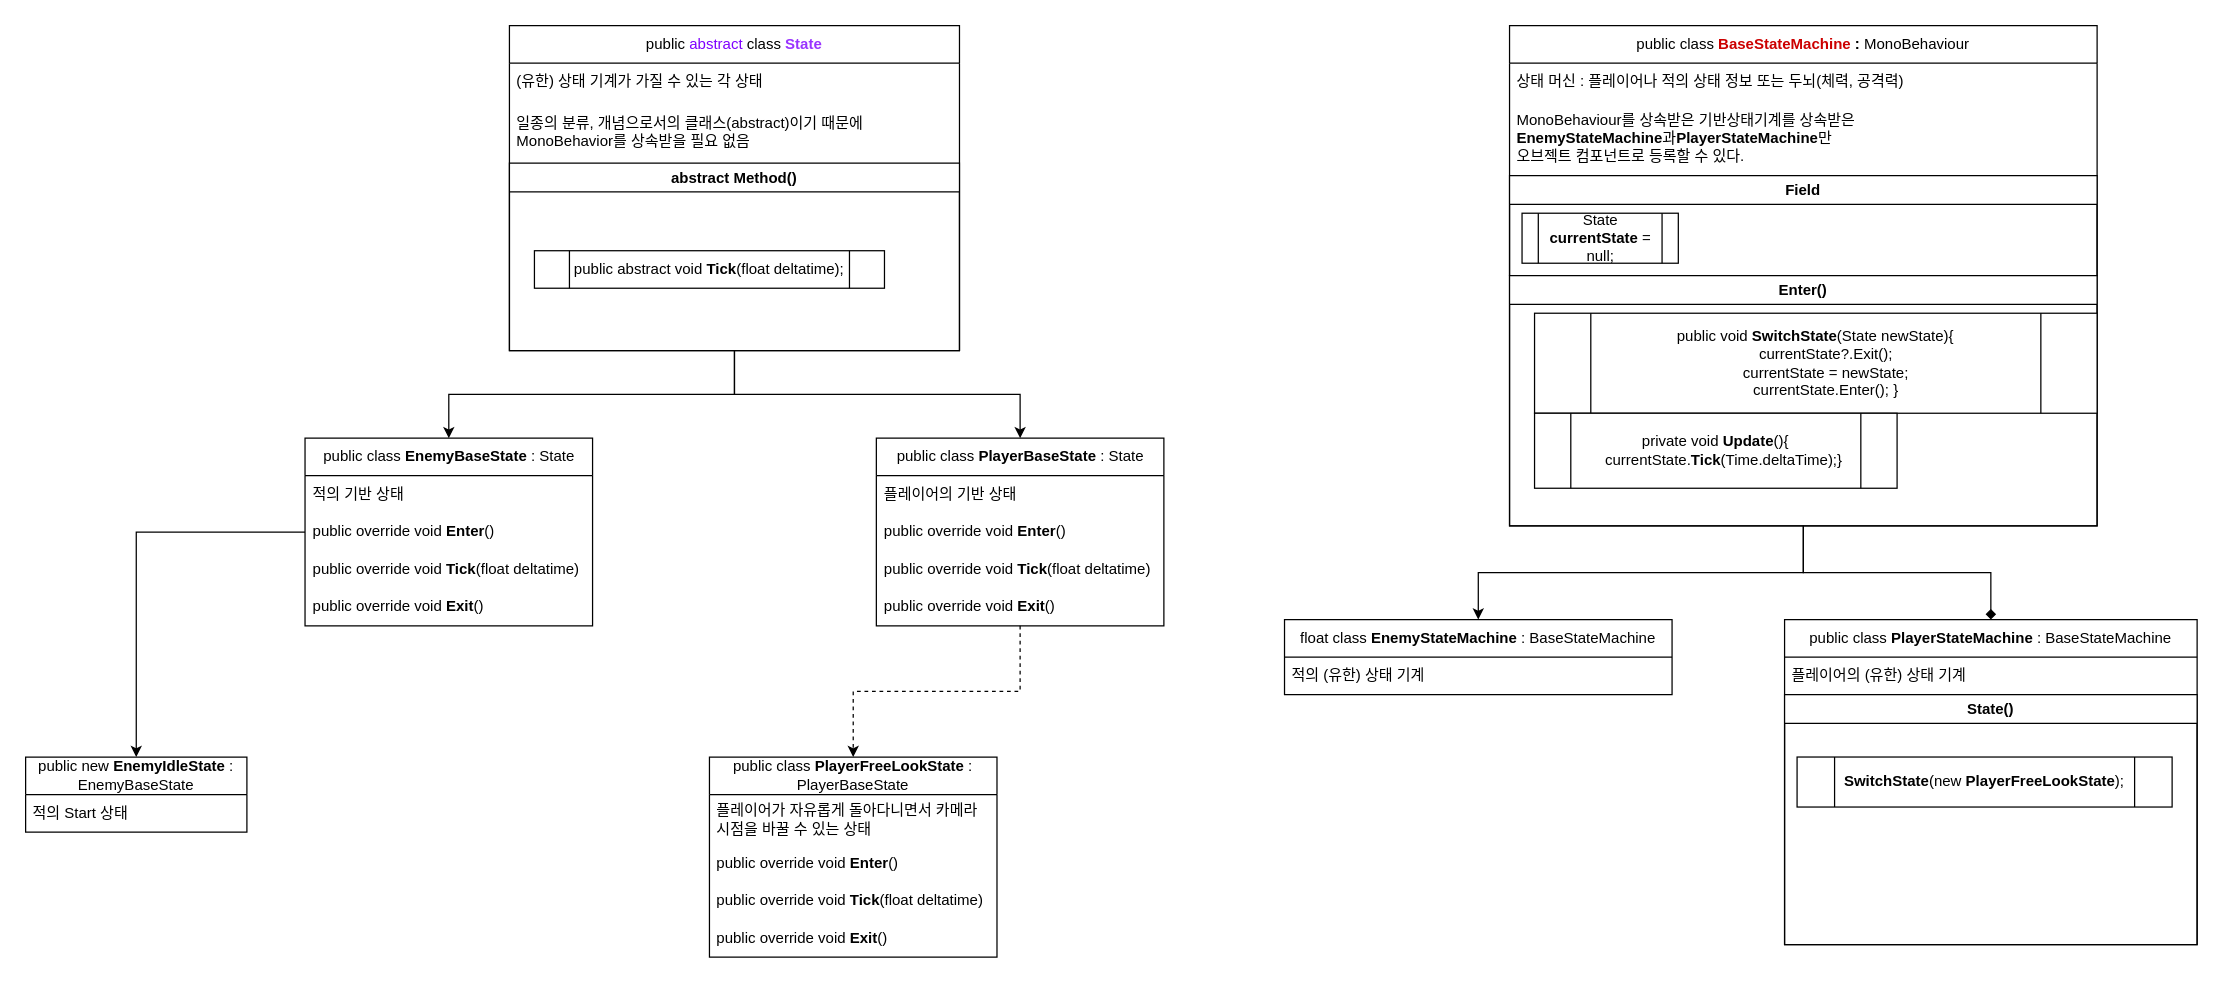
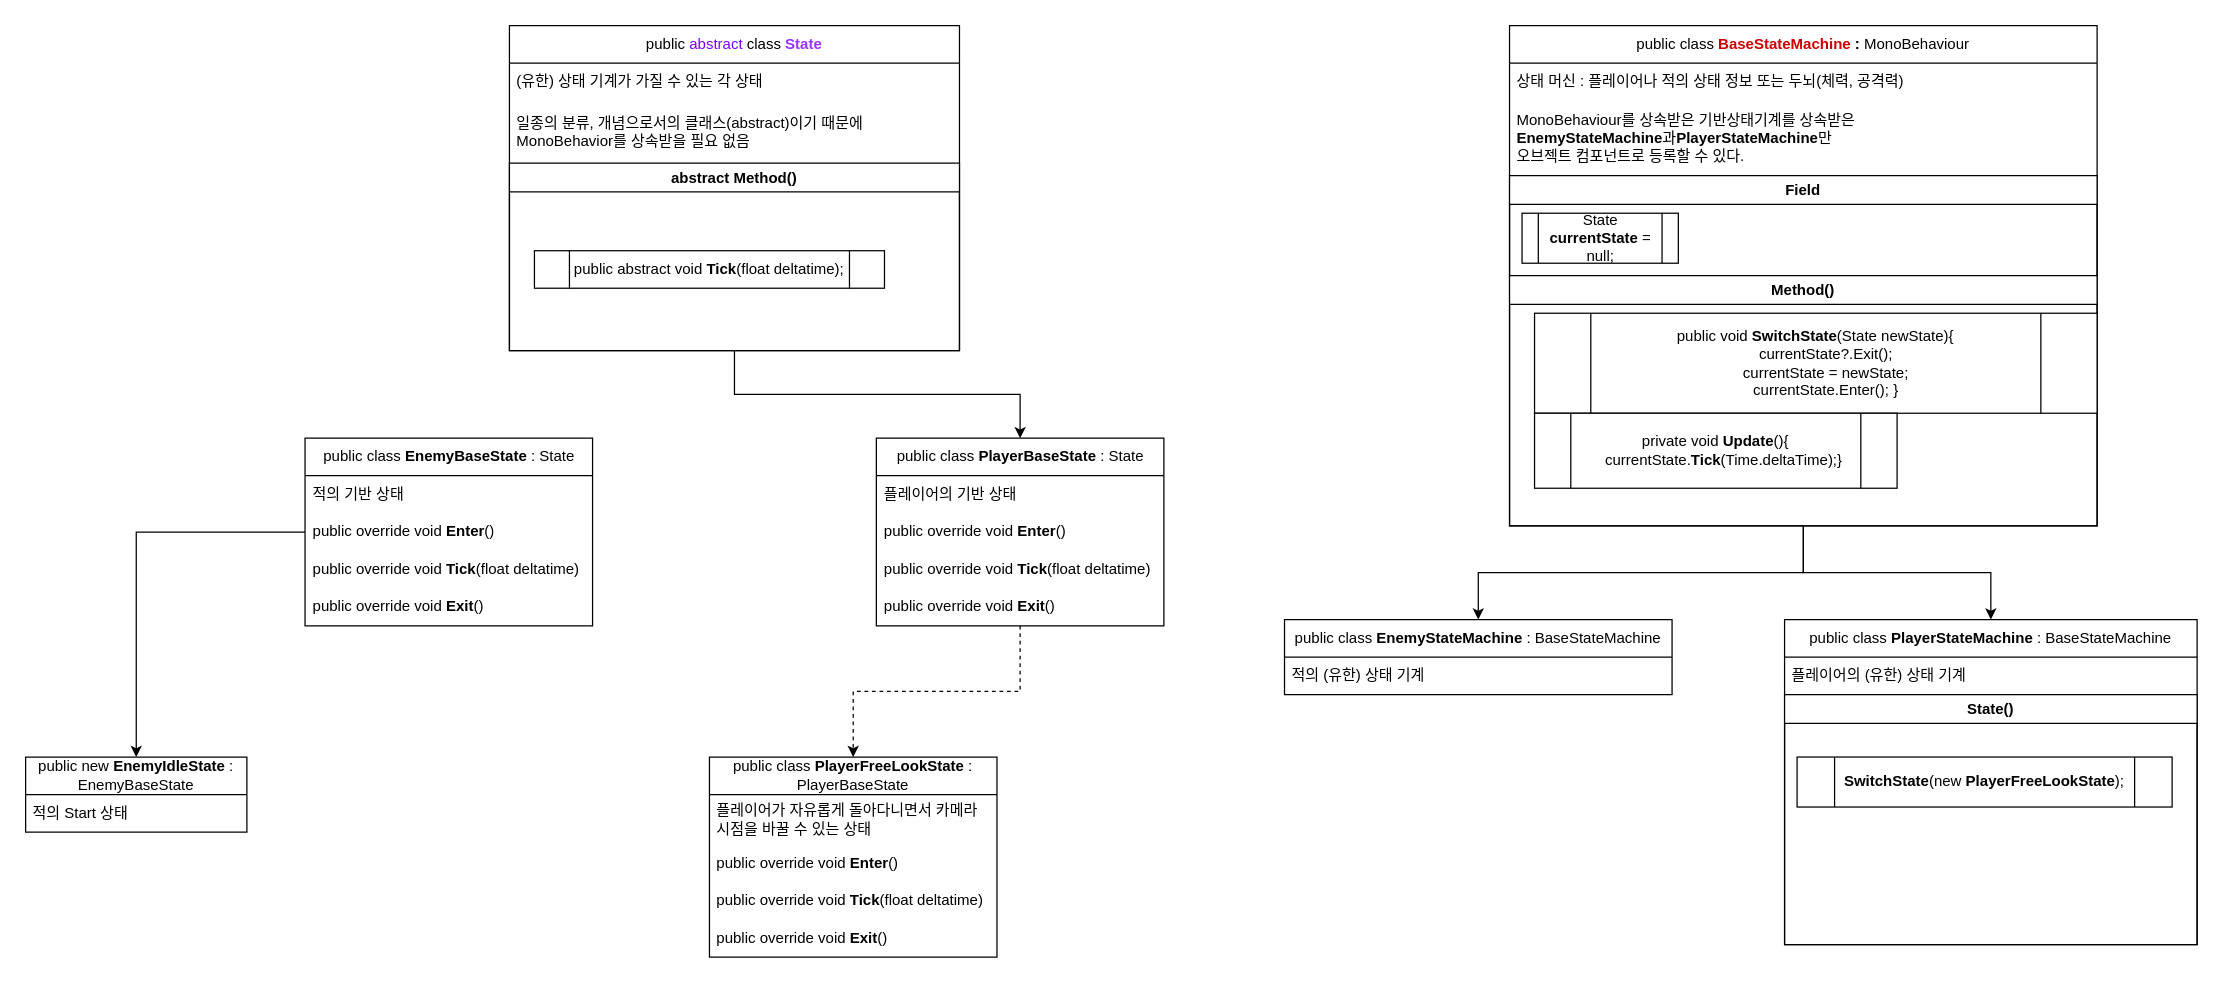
node "Enter()": label "Enter()" -> "Method()"
edge "public abstract class State" -> "public class EnemyBaseState : State": removed
edge "public class BaseStateMachine : MonoBehaviour" -> "public class PlayerStateMachine : BaseStateMachine": arrowhead diamond -> classic
node "float class EnemyStateMachine : BaseStateMachine": label "float class EnemyStateMachine : BaseStateMachine" -> "public class EnemyStateMachine : BaseStateMachine"
